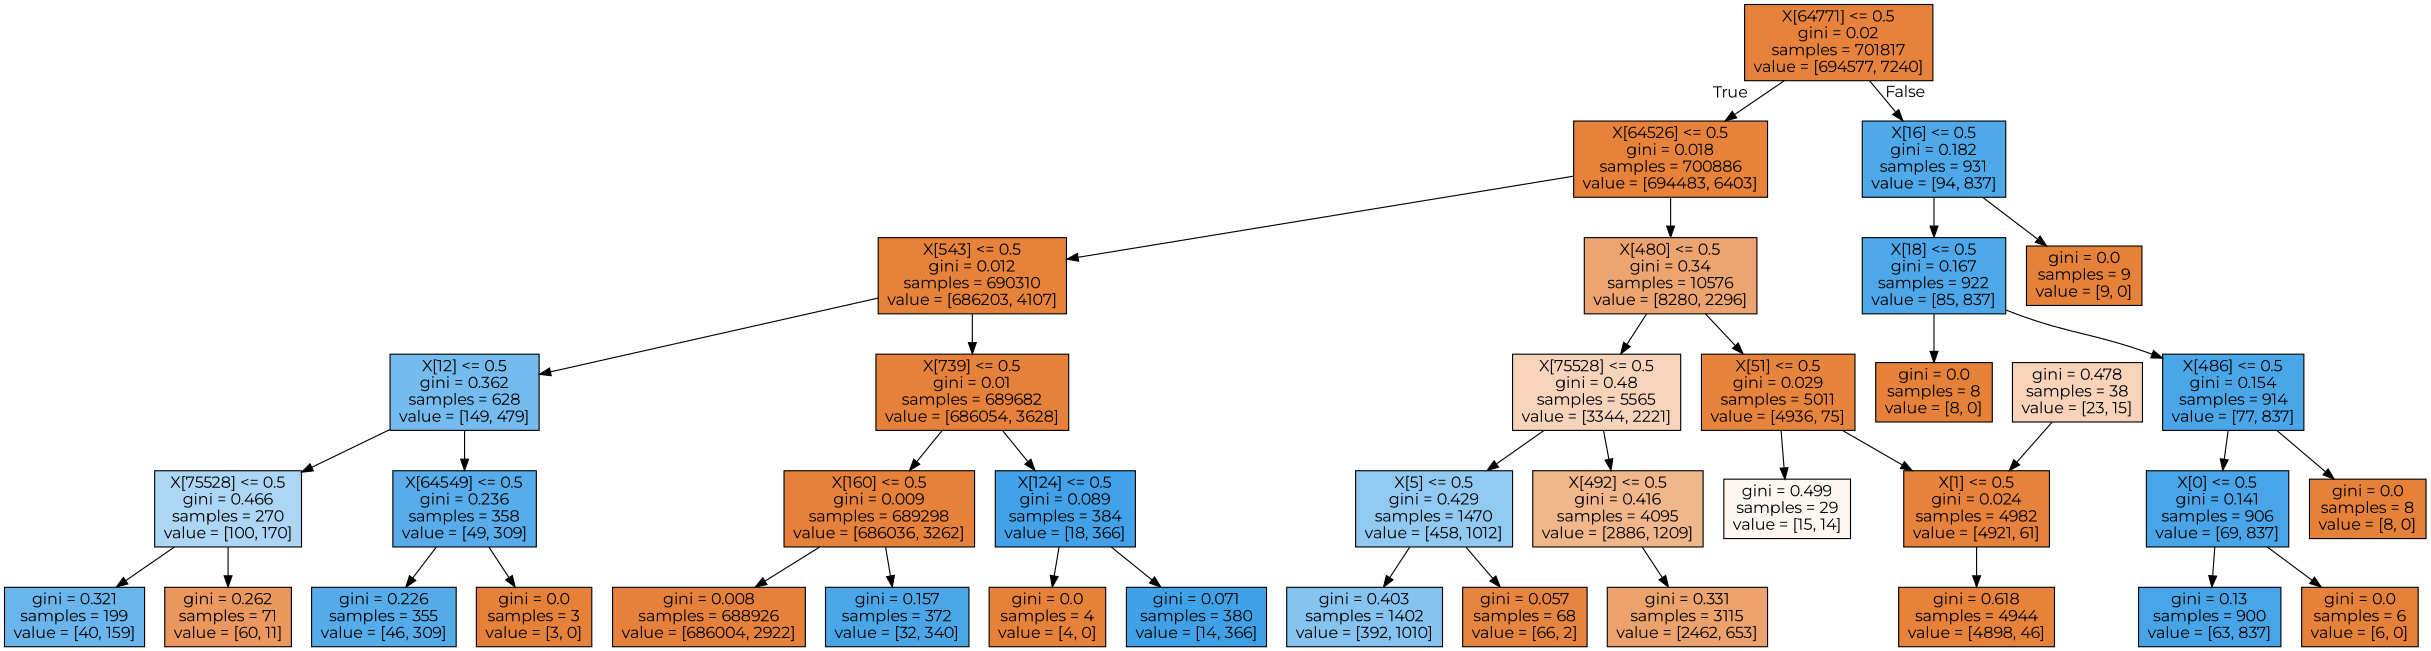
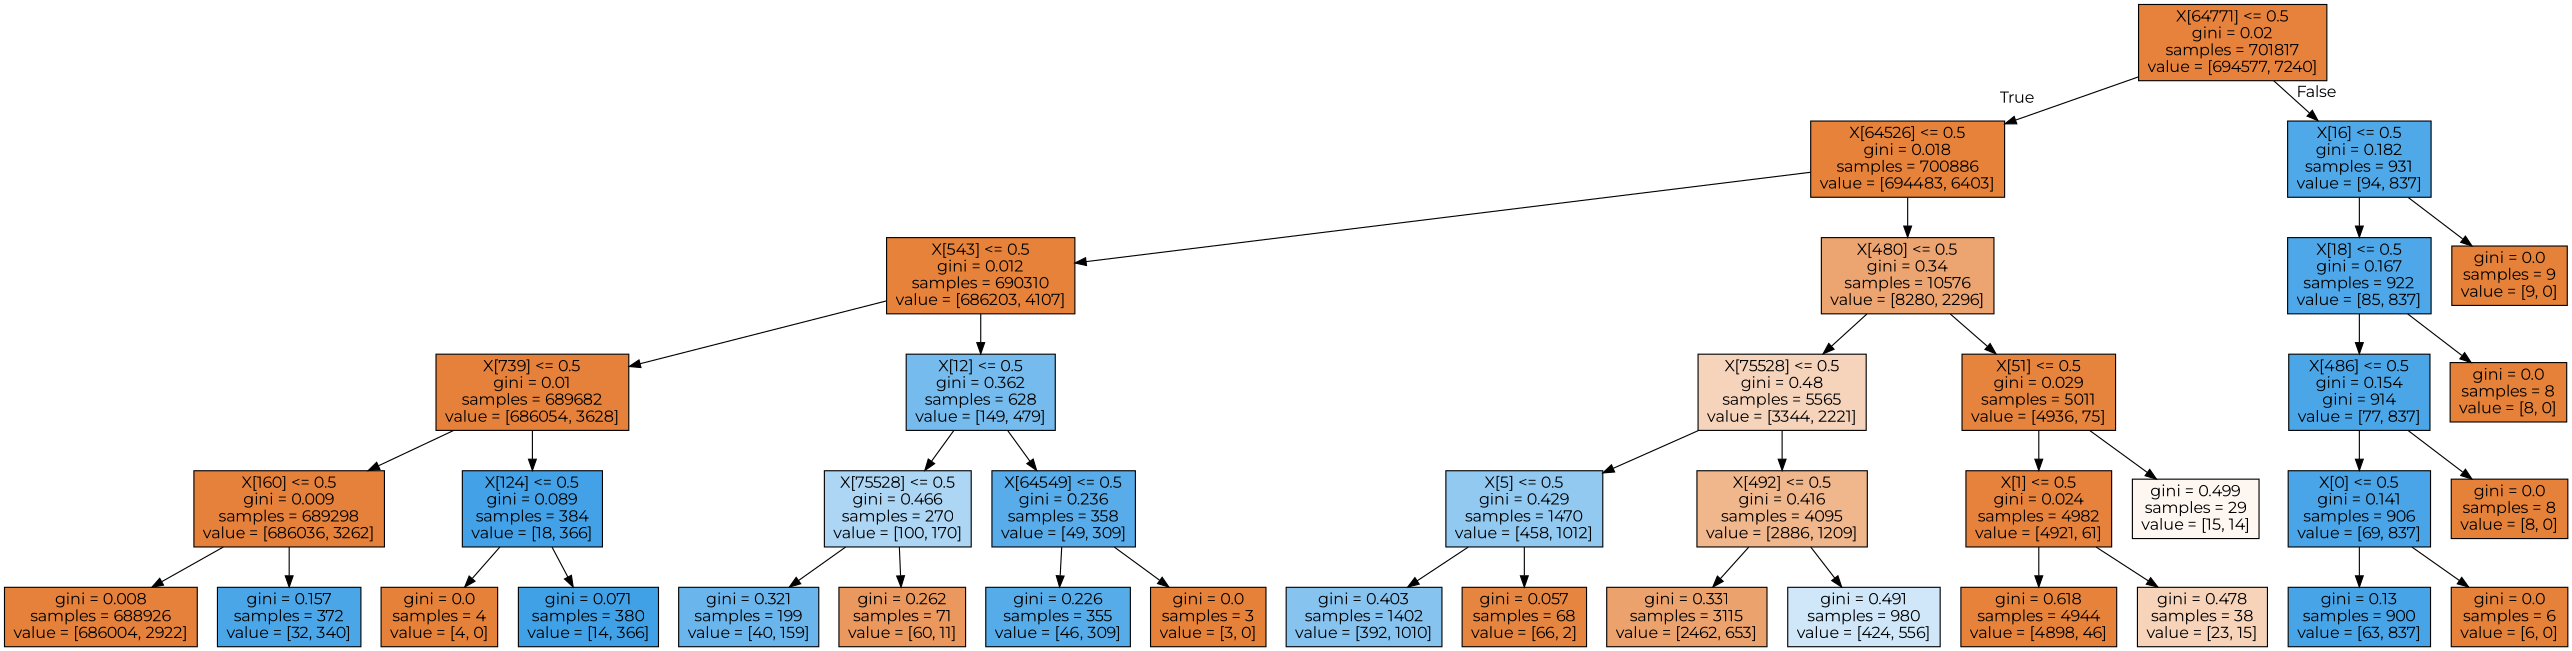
node "X[486] <= 0.5 gini = 0.154 samples = 914 value = [77, 837]": label "X[486] <= 0.5 gini = 0.154 samples = 914 value = [77, 837]" -> "X[486] <= 0.5 gini = 0.154 gini = 914 value = [77, 837]"
edge "gini = 0.478 samples = 38 value = [23, 15]" -> "X[1] <= 0.5 gini = 0.024 samples = 4982 value = [4921, 61]": reversed
node "gini = 0.491 samples = 980 value = [424, 556]": added
